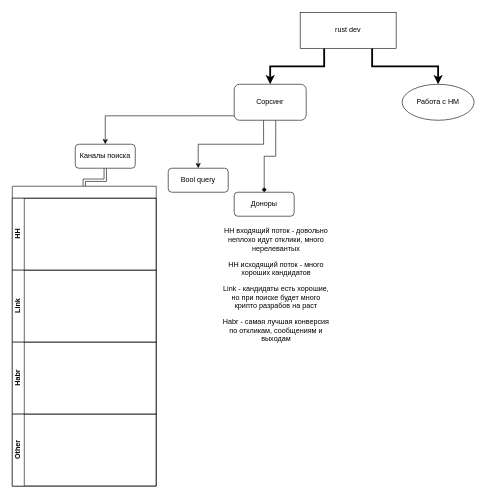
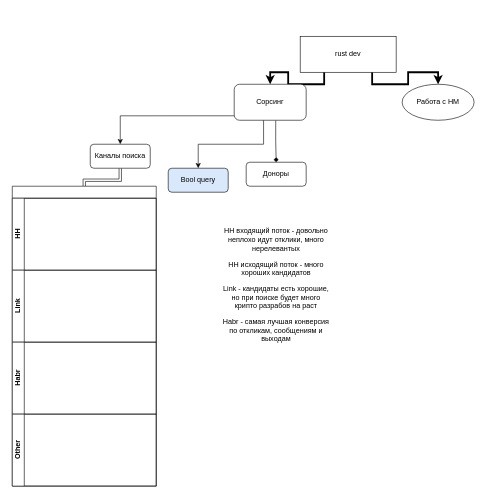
node "rust dev": moved (348, 30) -> (348, 54)
node "Каналы поиска": moved (105, 156) -> (120, 156)
node "Bool query": fillcolor #ffffff -> #dae8fc
node "Доноры": moved (264, 204) -> (276, 174)
